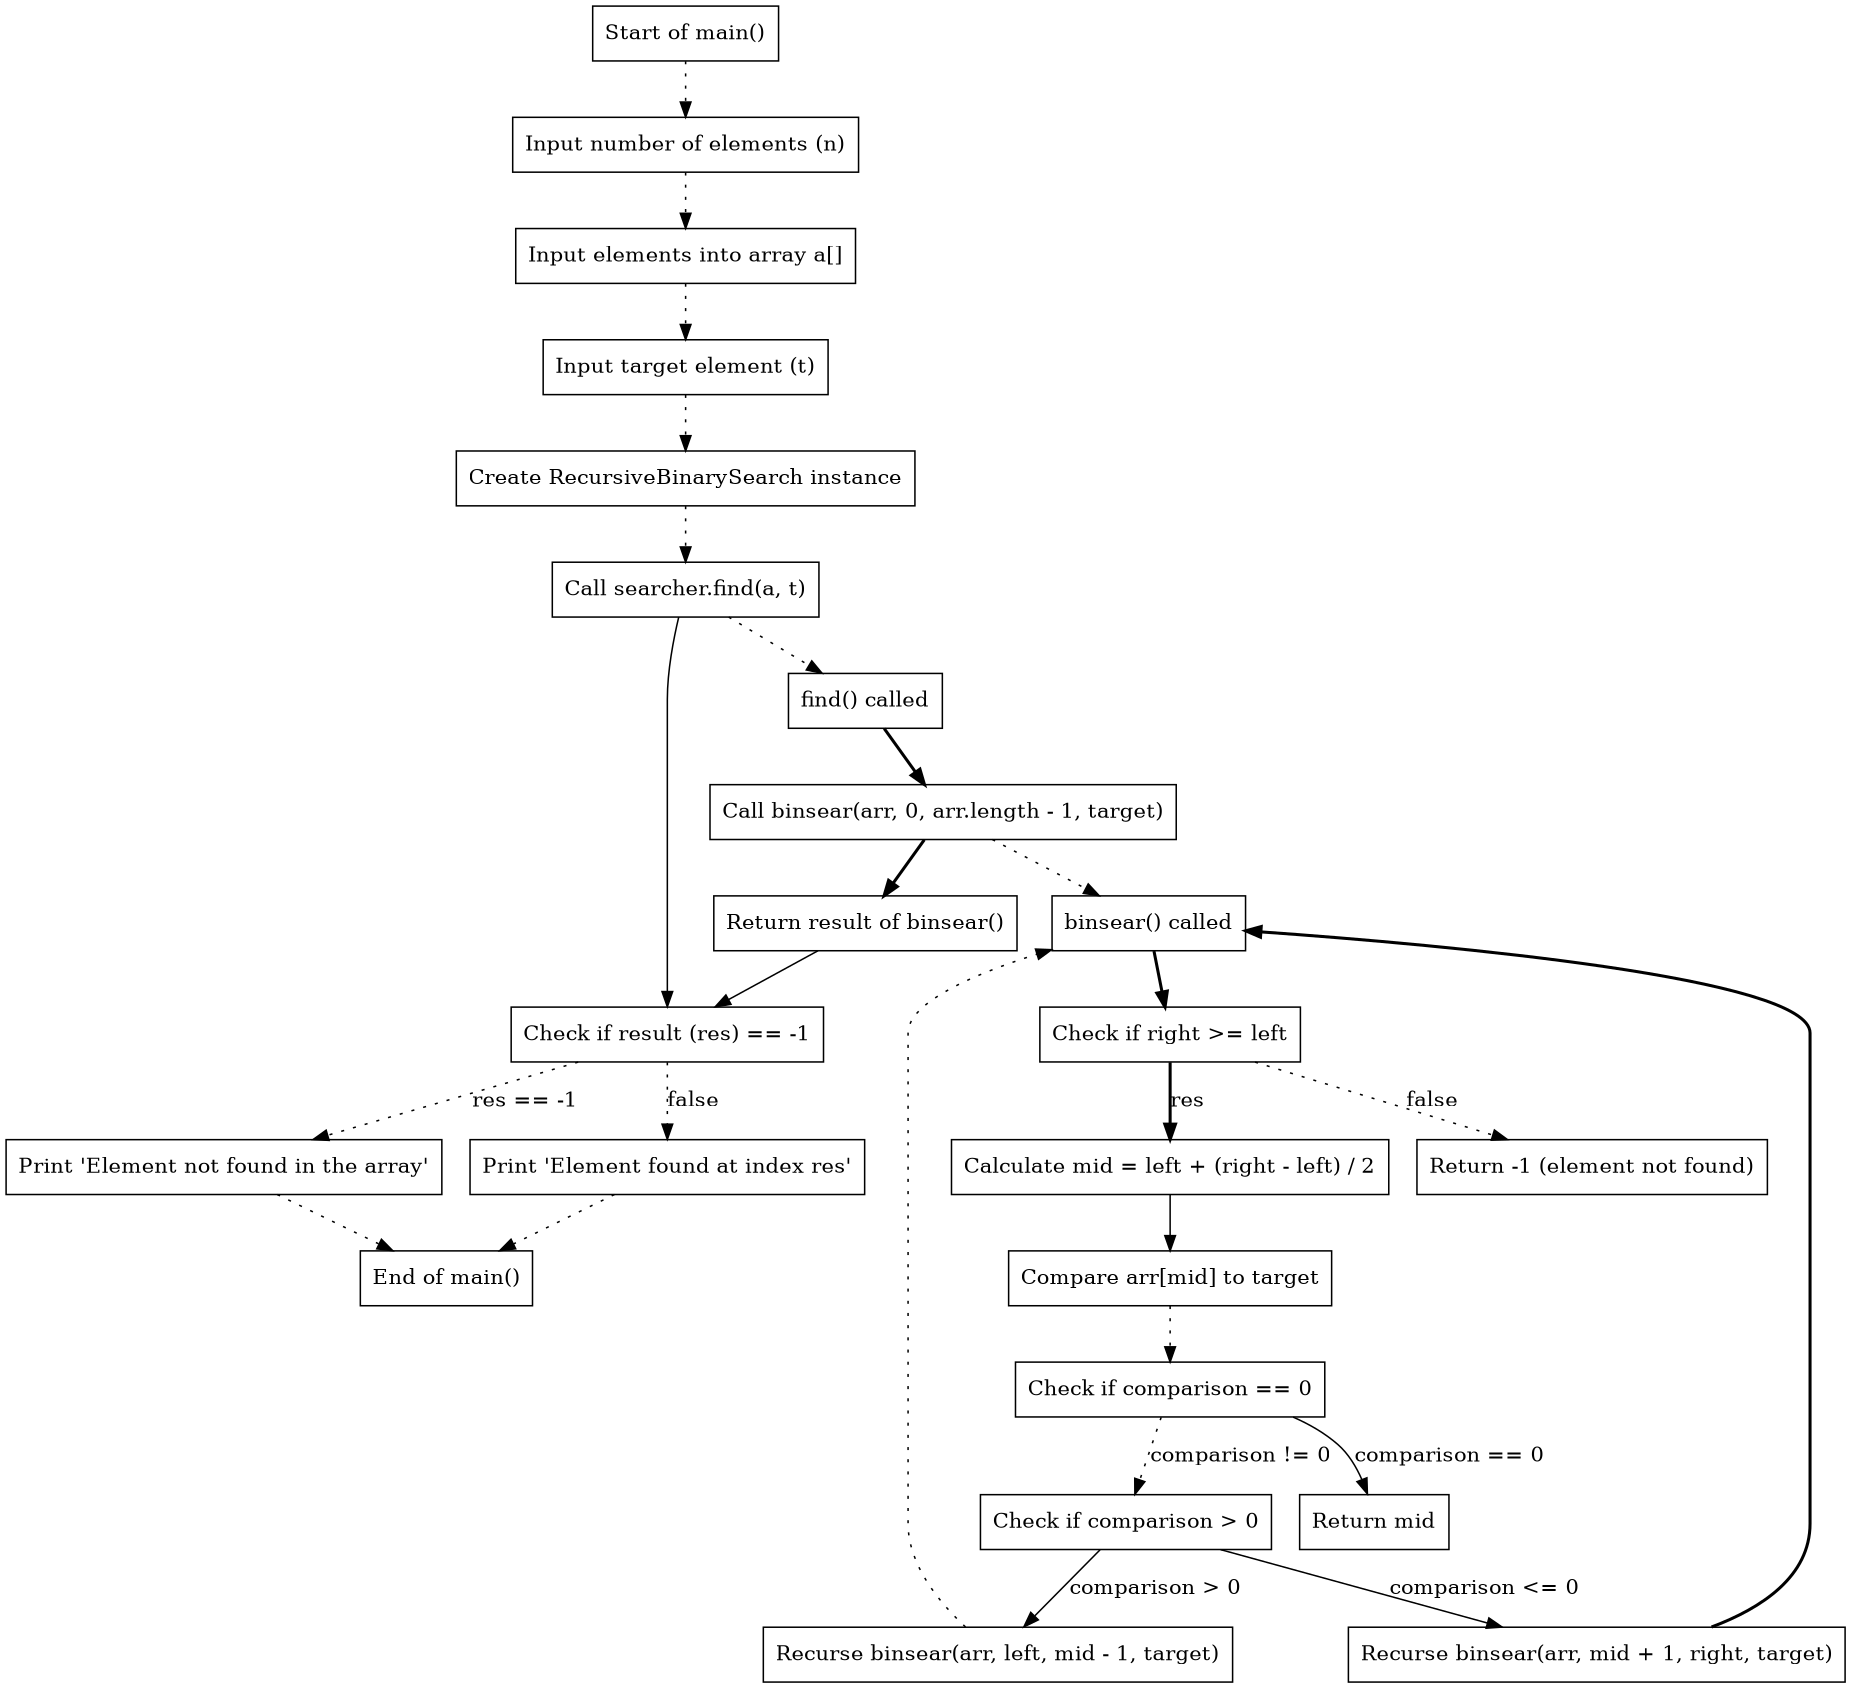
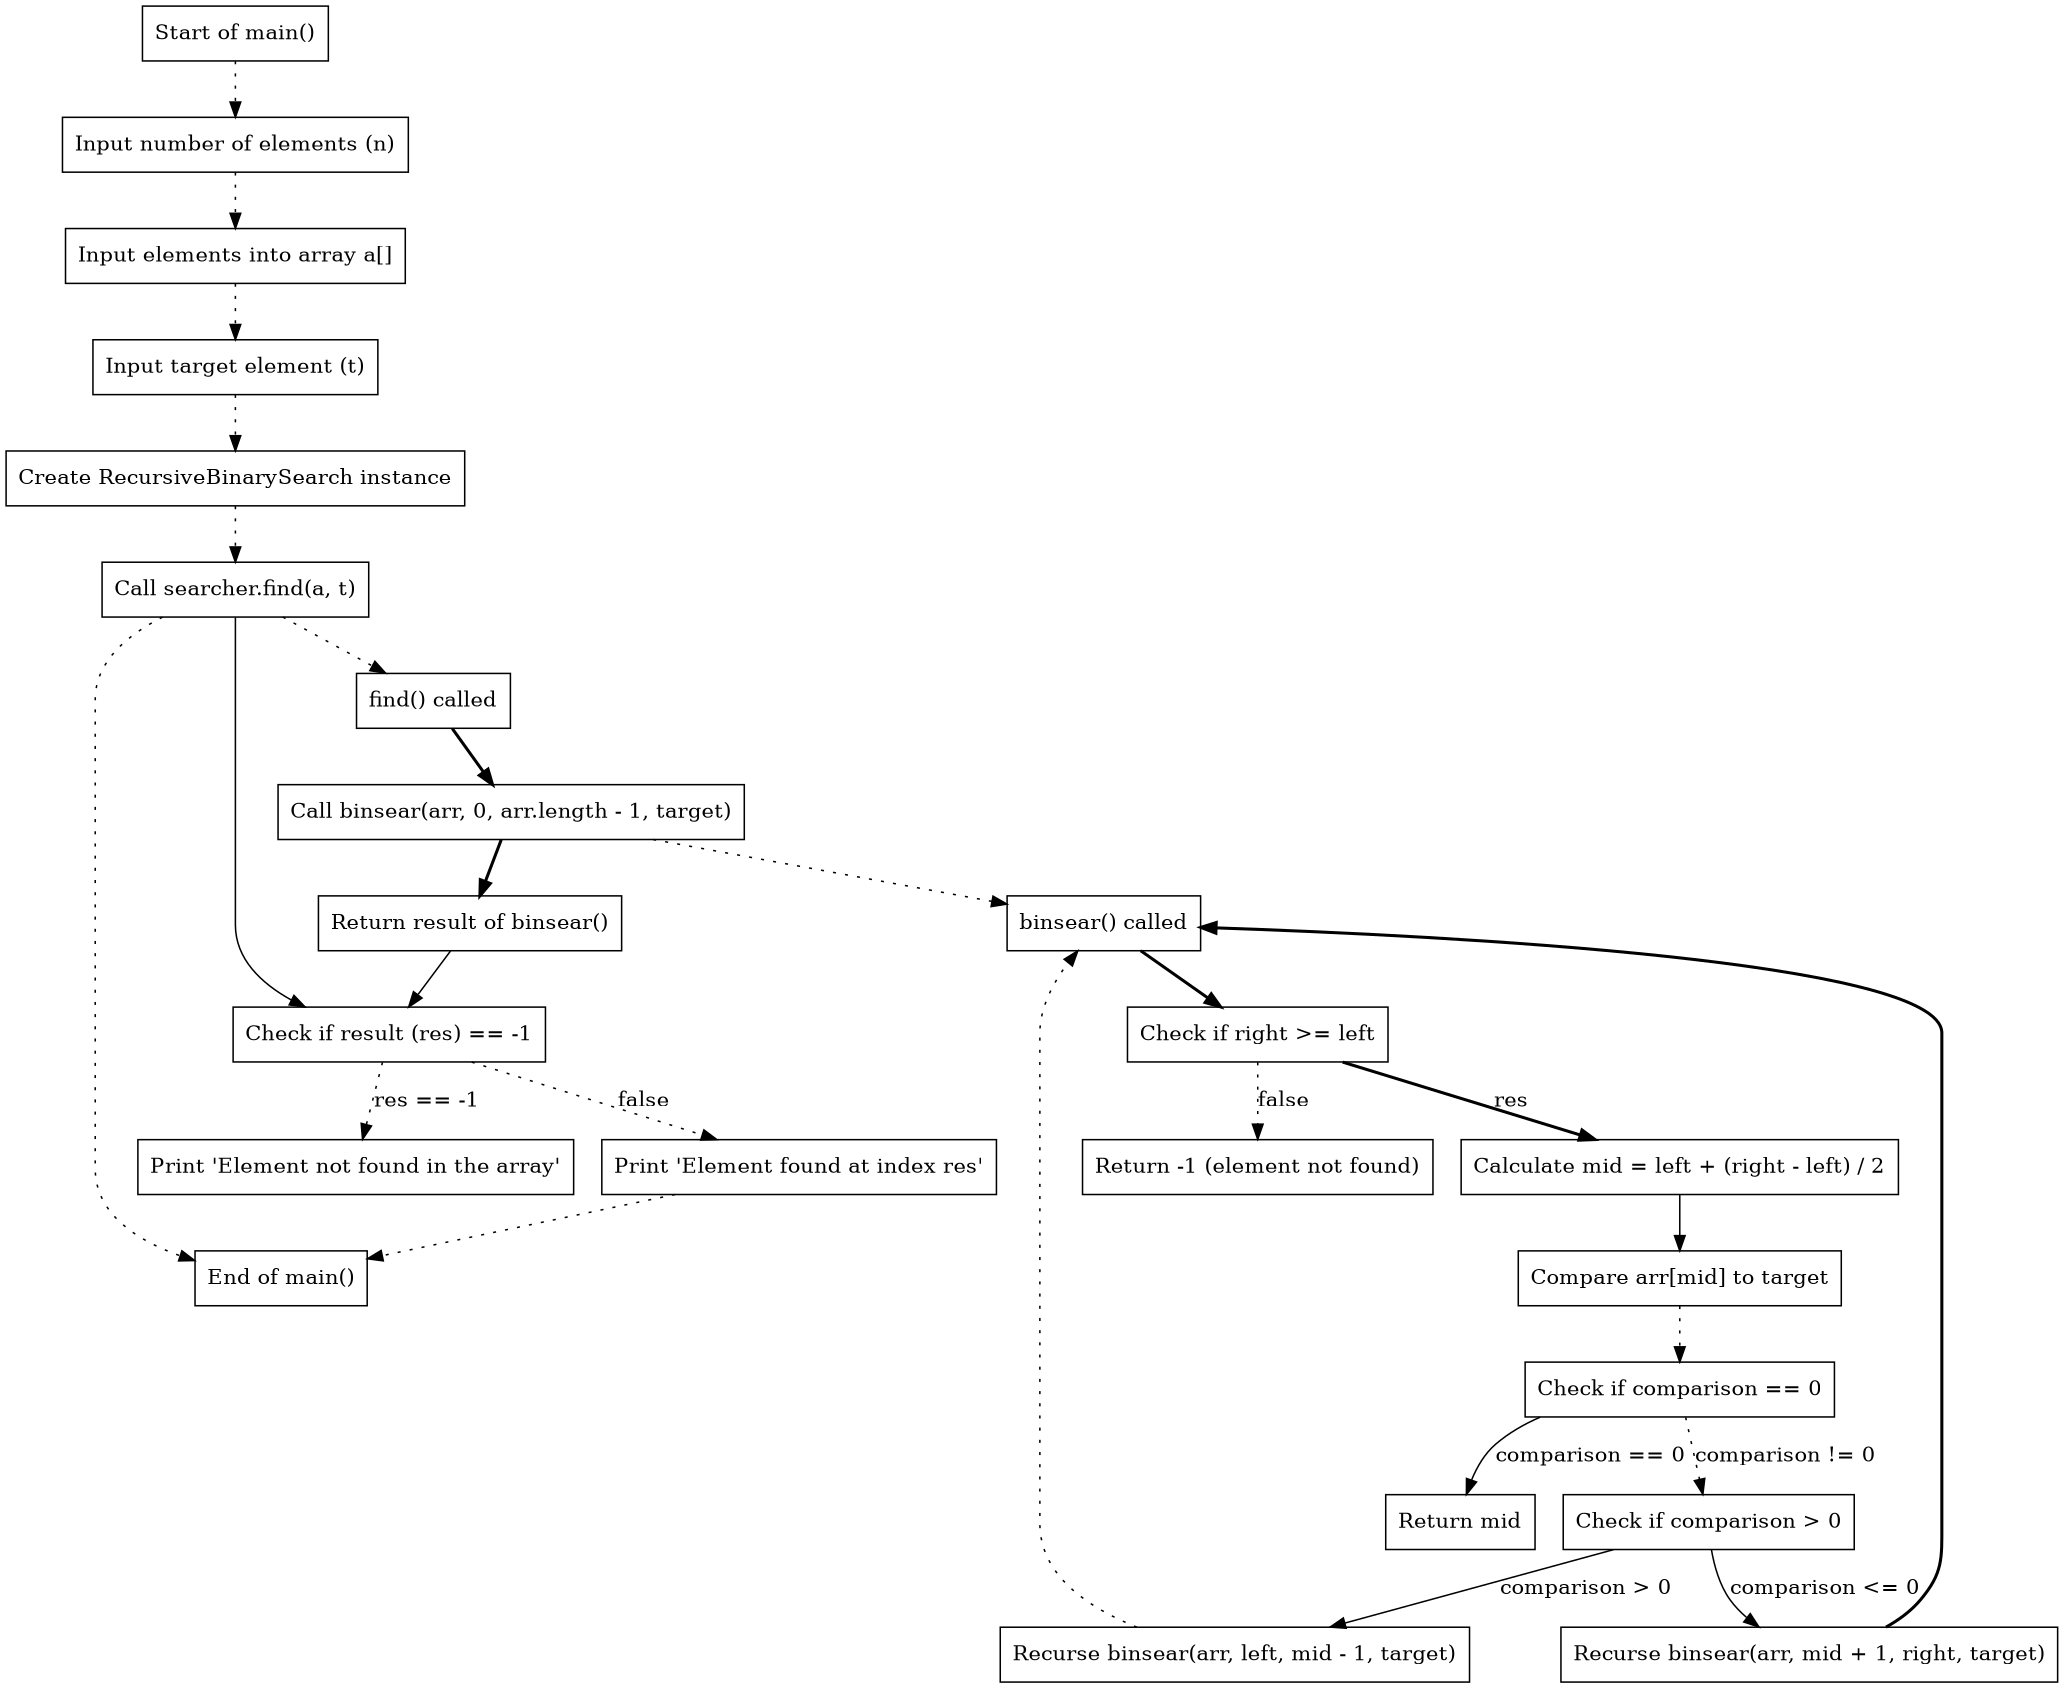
edge "Print 'Element not found in the array'" -> "End of main()": now "Call searcher.find(a, t)" -> "End of main()"
